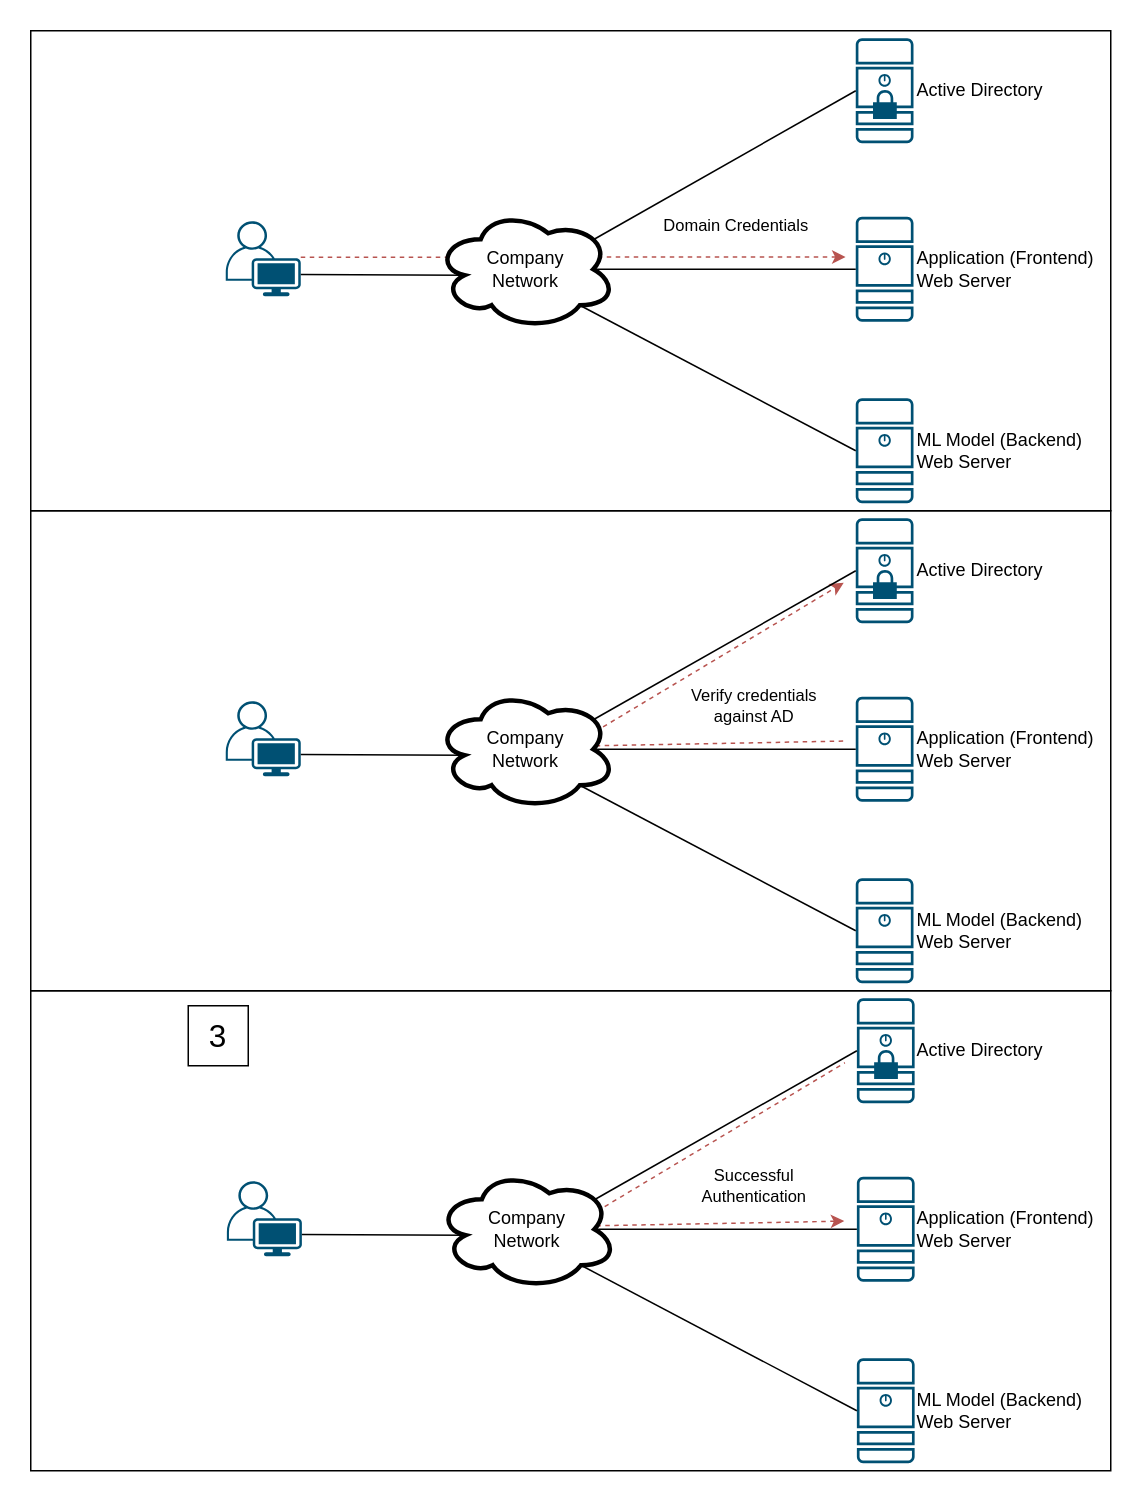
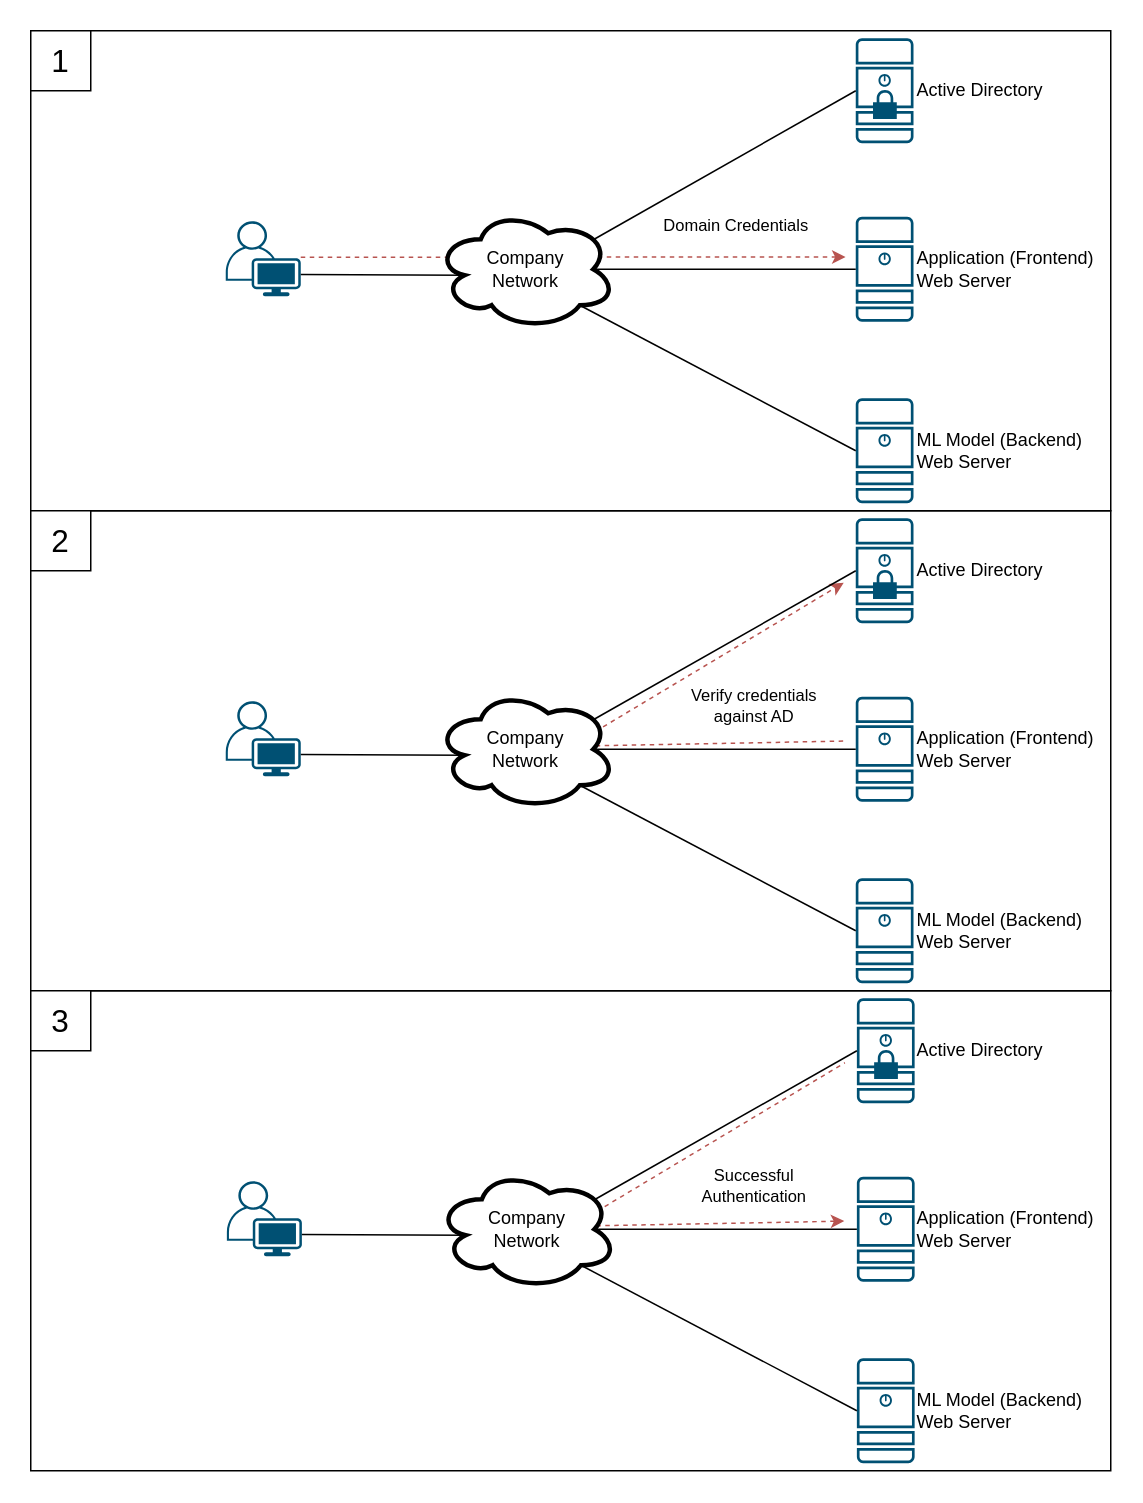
node "1": added
node "2": added
node "3": moved (218, 1036) -> (61, 1021)
